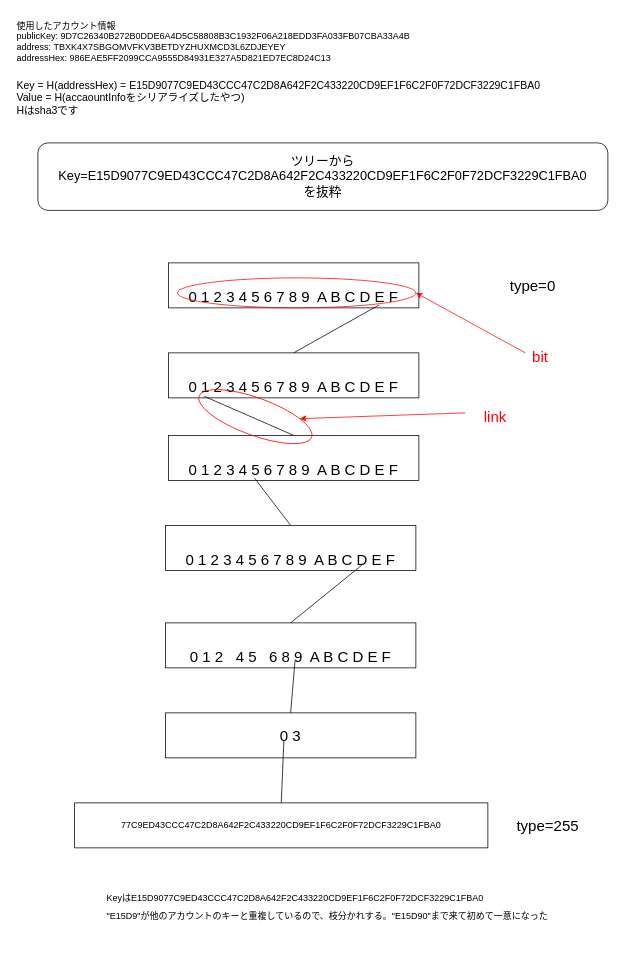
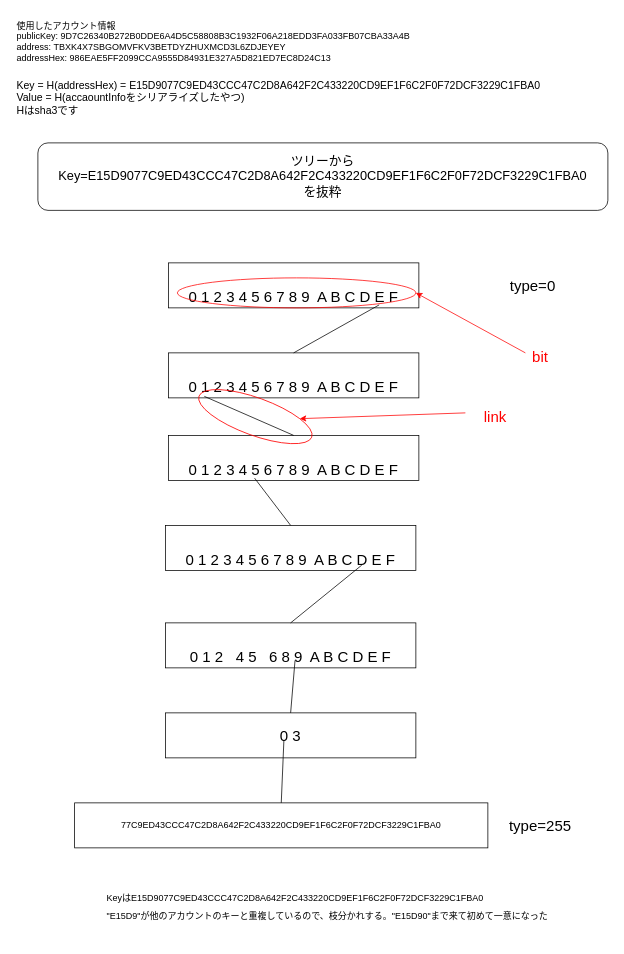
node "type=255": moved (548, 825) -> (540, 825)
